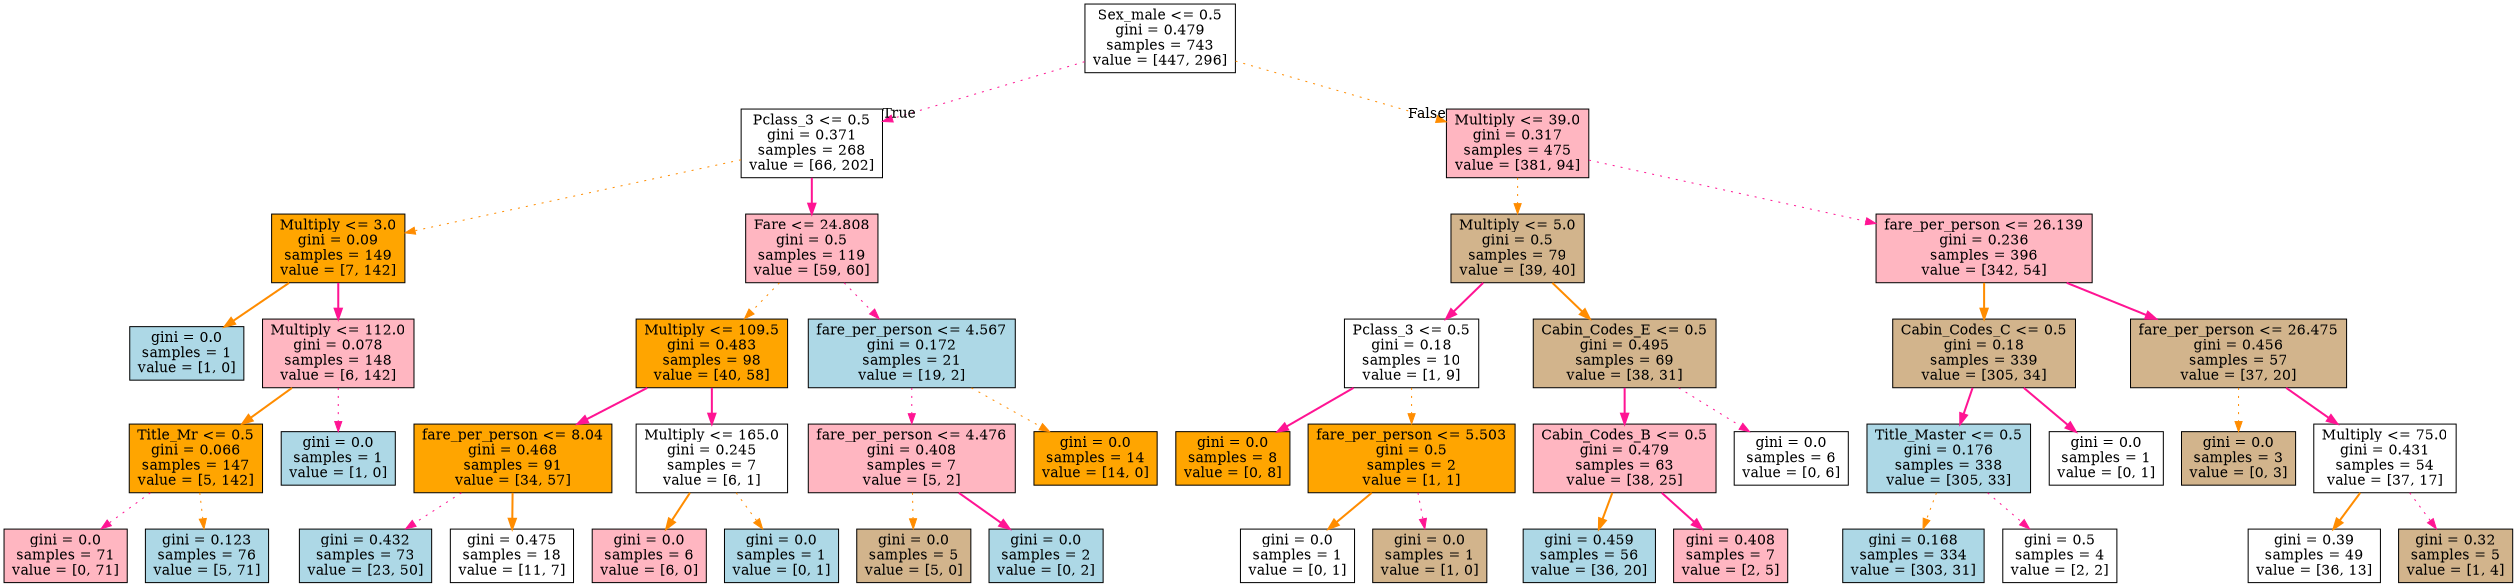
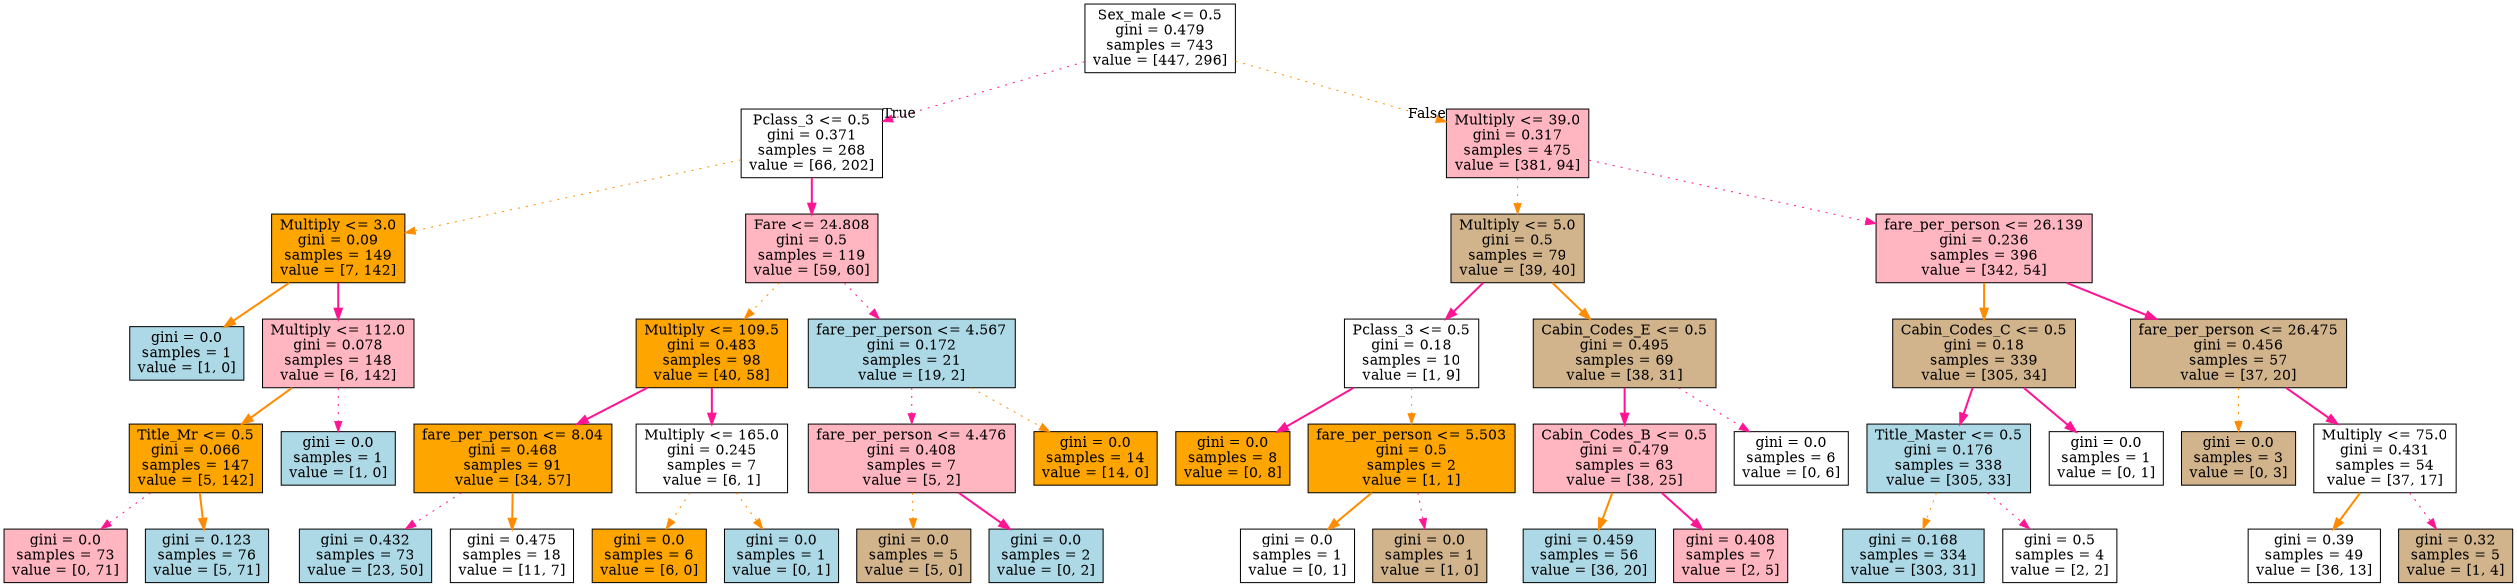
edge "Title_Mr <= 0.5 gini = 0.066 samples = 147 value = [5, 142]" -> "gini = 0.123 samples = 76 value = [5, 71]": style dotted -> bold
edge "Multiply <= 165.0 gini = 0.245 samples = 7 value = [6, 1]" -> "gini = 0.0 samples = 6 value = [6, 0]": style bold -> dotted
node "gini = 0.0 samples = 71 value = [0, 71]": label "gini = 0.0 samples = 71 value = [0, 71]" -> "gini = 0.0 samples = 73 value = [0, 71]"
node "gini = 0.0 samples = 6 value = [6, 0]": fillcolor lightpink -> orange
